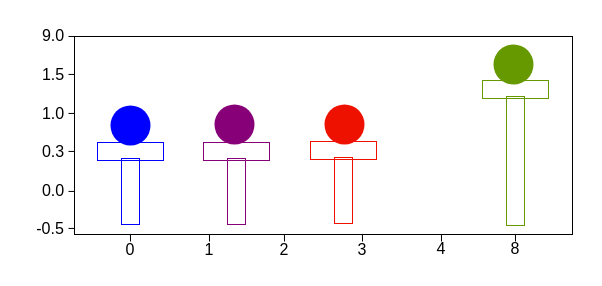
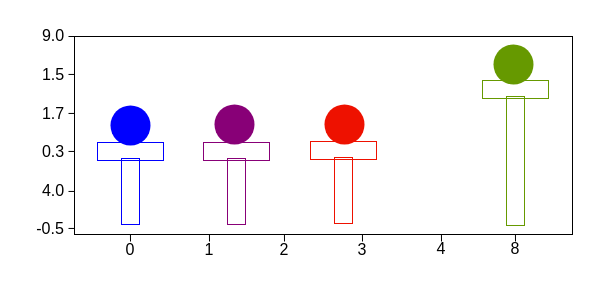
node "1.0": label "1.0" -> "1.7"
node "0.0": label "0.0" -> "4.0"
